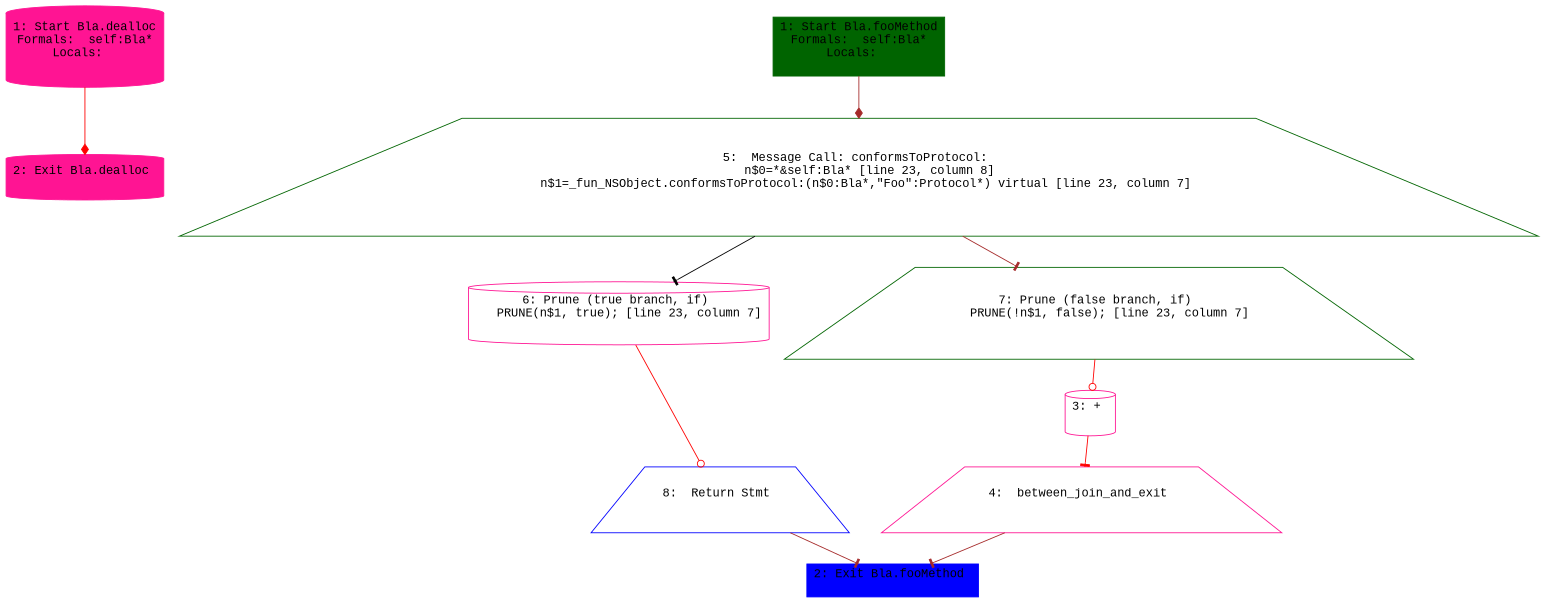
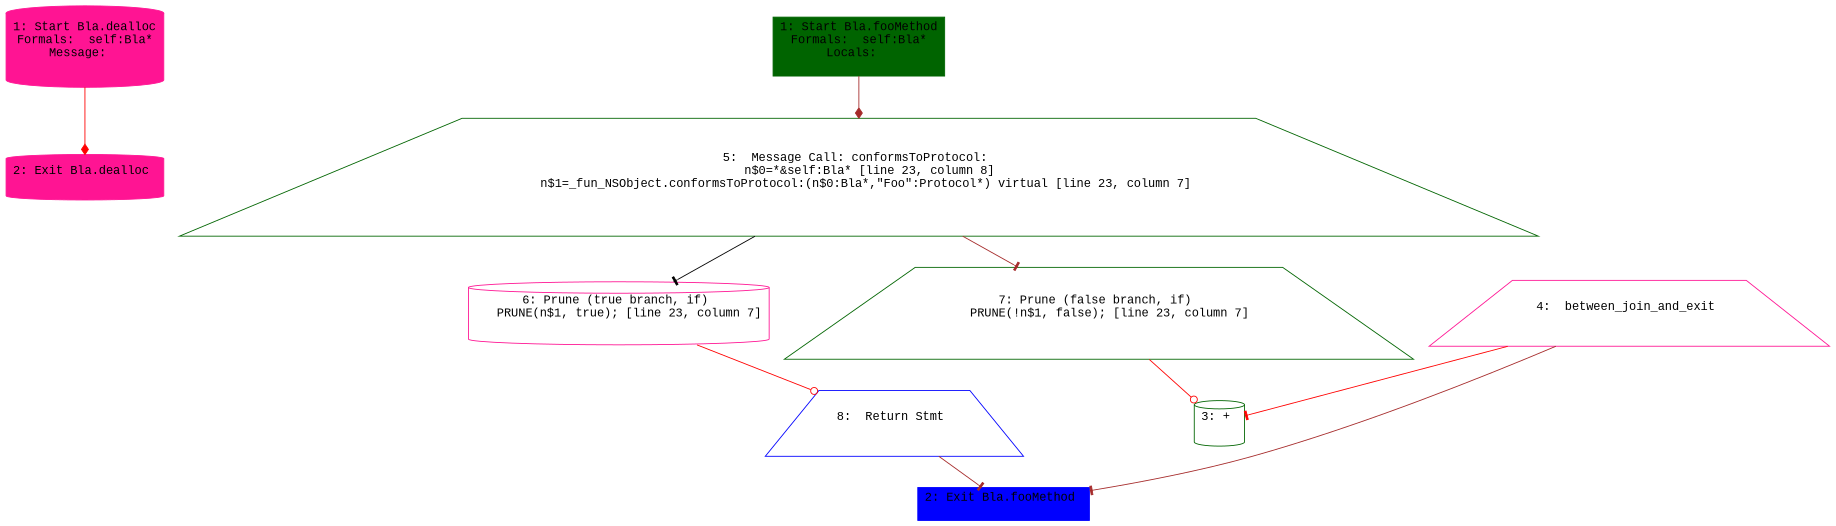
node "1: Start Bla.dealloc Formals:  self:Bla* Locals:": label "1: Start Bla.dealloc Formals:  self:Bla* Locals:" -> "1: Start Bla.dealloc Formals:  self:Bla* Message:"
node "3: +": color deeppink -> darkgreen
edge "3: +" -> "4:  between_join_and_exit": reversed
